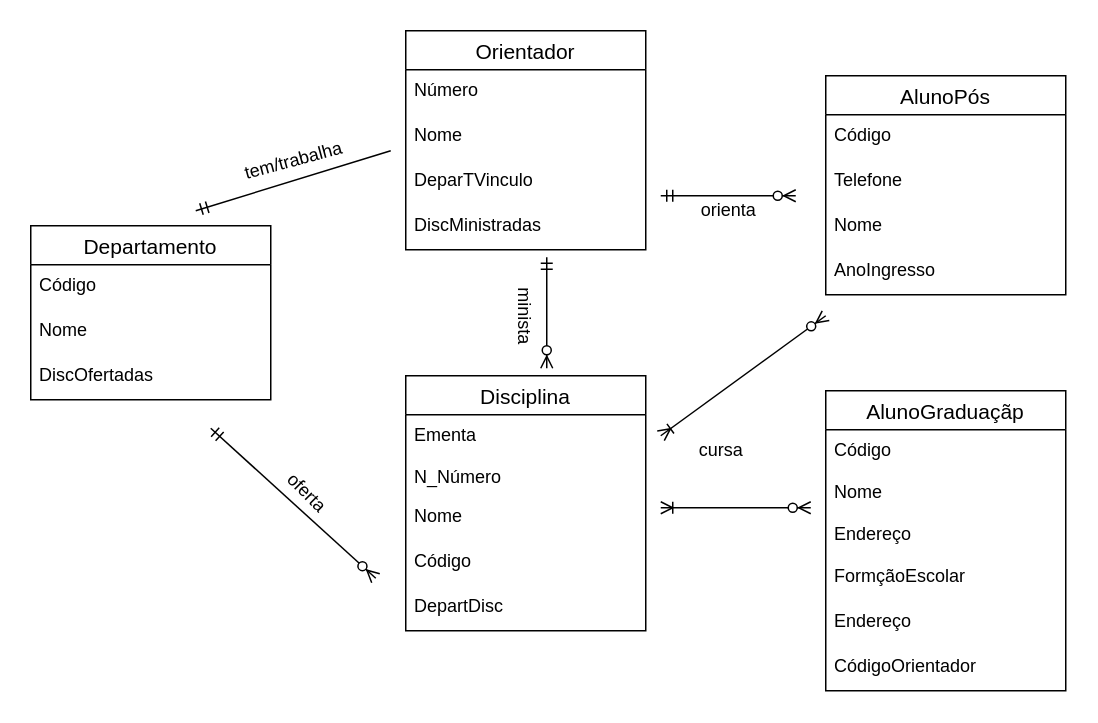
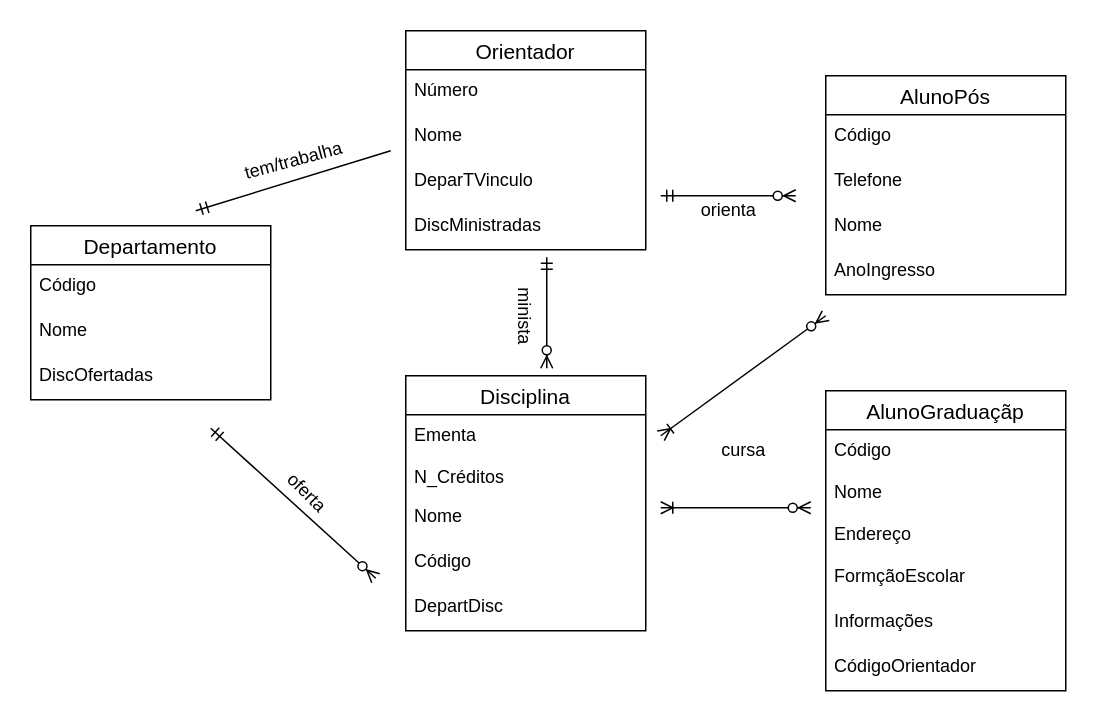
node "Ementa N_Número": label "Ementa N_Número" -> "Ementa N_Créditos"
node "cursa": moved (721, 451) -> (743, 451)
node "Endereço": label "Endereço" -> "Informações"
